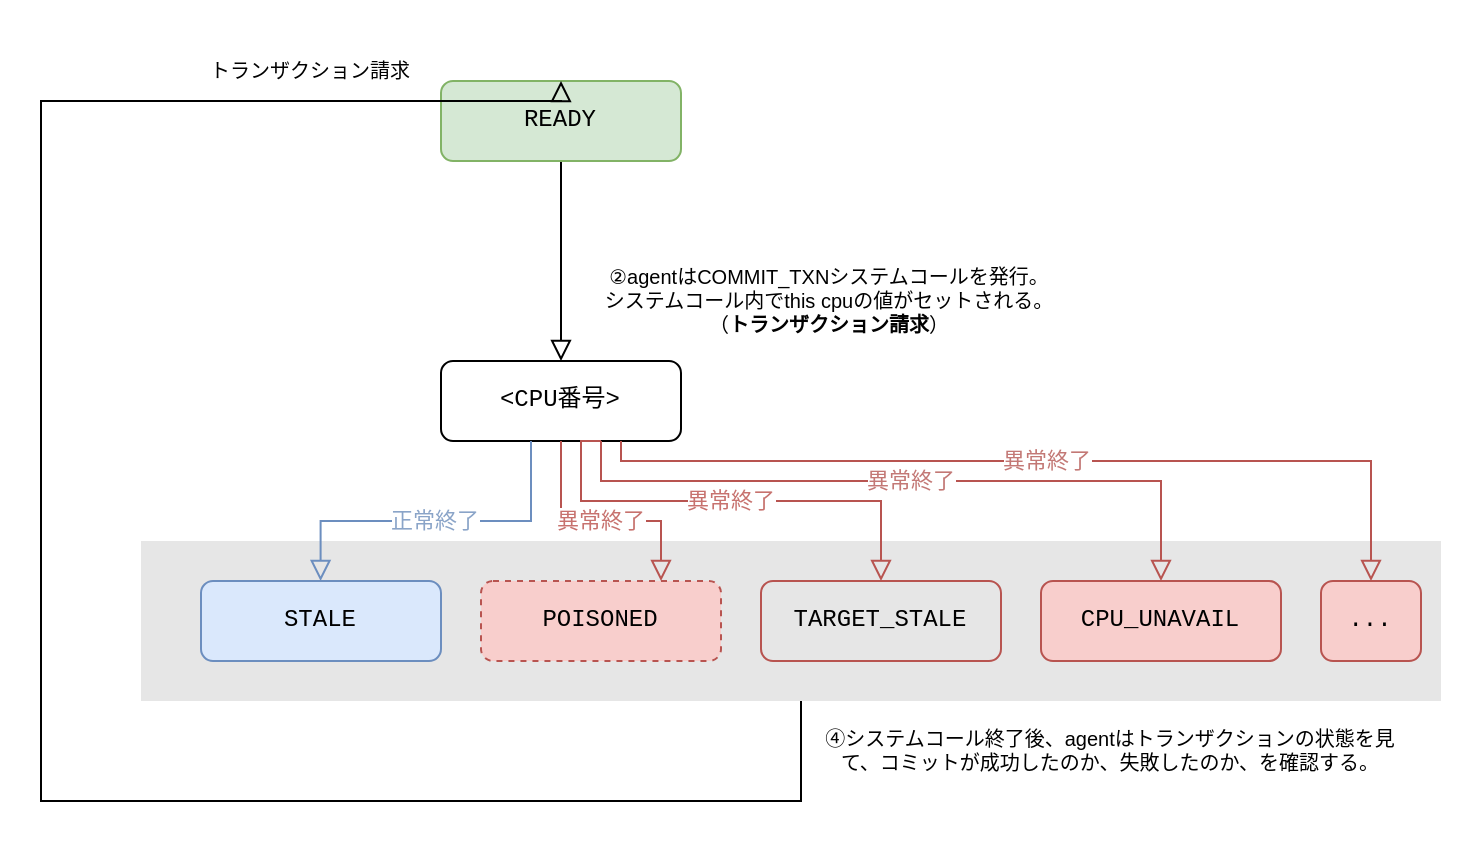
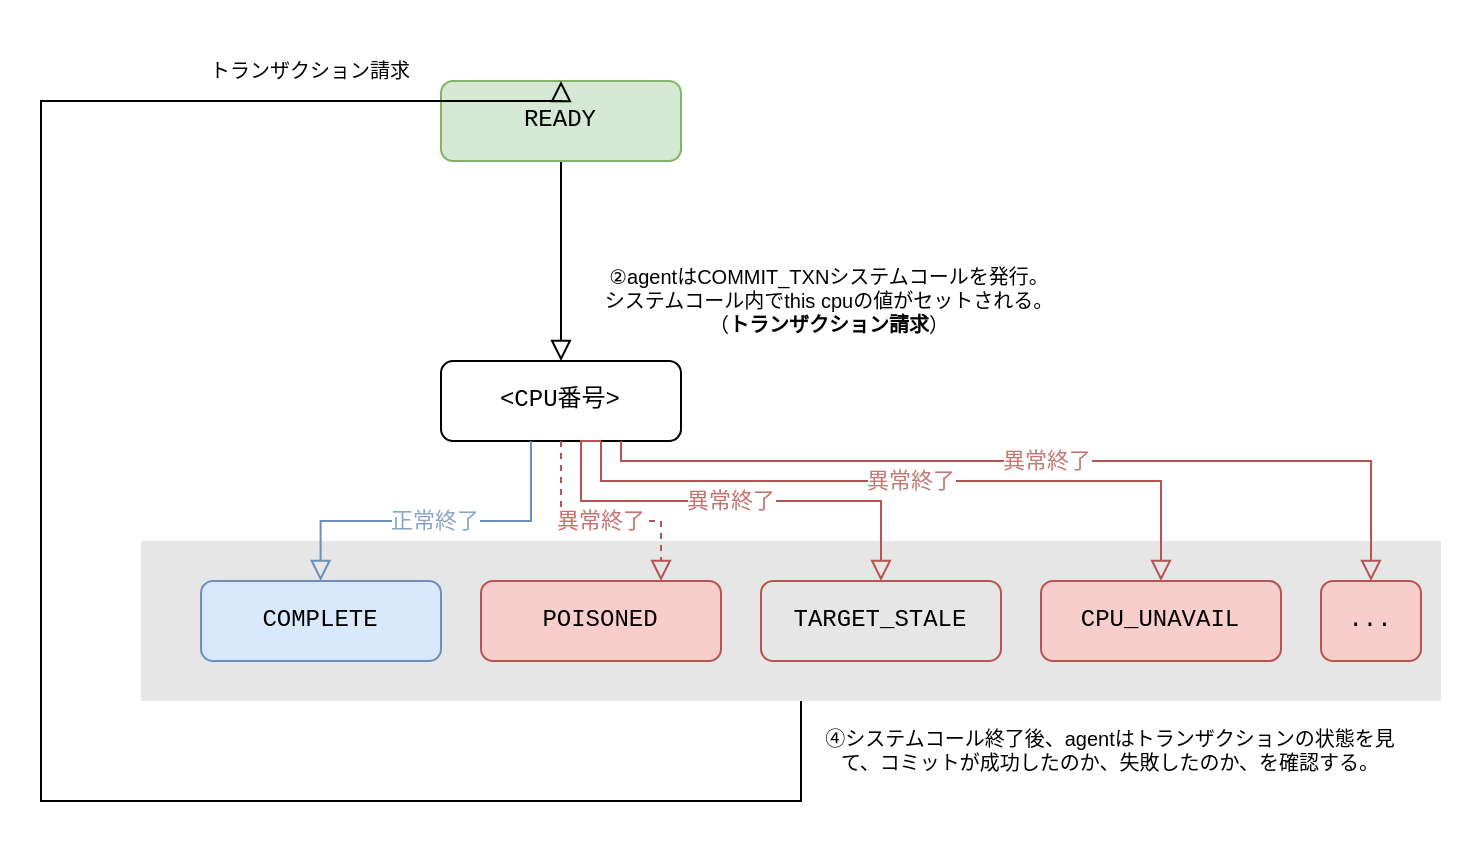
edge "<CPU番号>" -> "POISONED": style solid -> dashed
node "STALE": label "STALE" -> "COMPLETE"
node "POISONED": style dashed -> solid
